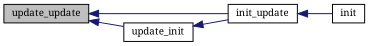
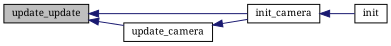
node "init_update": label "init_update" -> "init_camera"
node "update_init": label "update_init" -> "update_camera"
